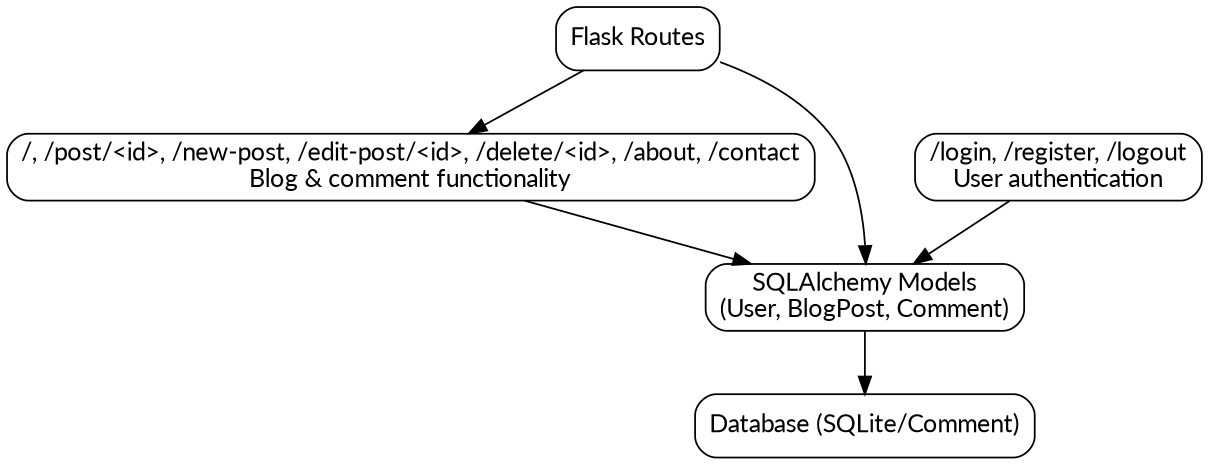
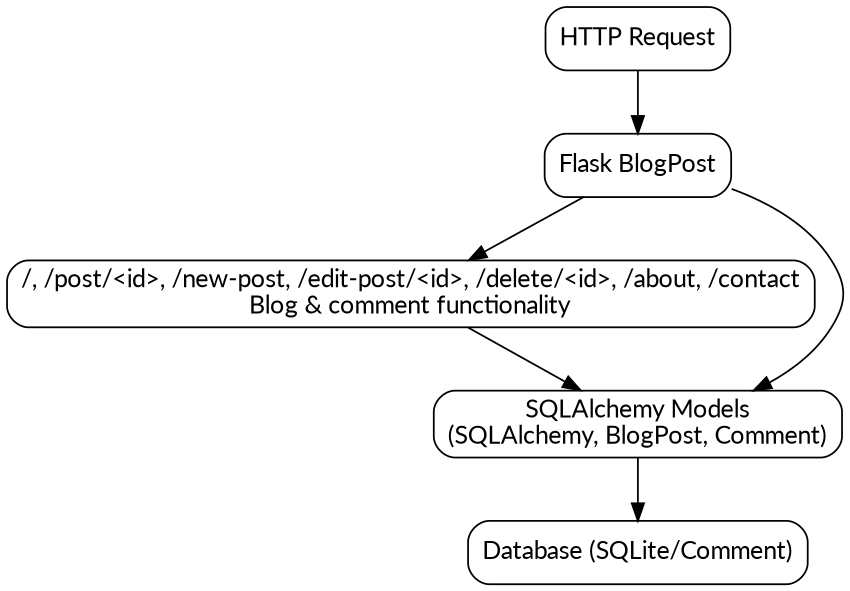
node "HTTP Request": added
node "Flask Routes": label "Flask Routes" -> "Flask BlogPost"
node "/login, /register, /logout User authentication": removed
node "SQLAlchemy Models (User, BlogPost, Comment)": label "SQLAlchemy Models (User, BlogPost, Comment)" -> "SQLAlchemy Models (SQLAlchemy, BlogPost, Comment)"
